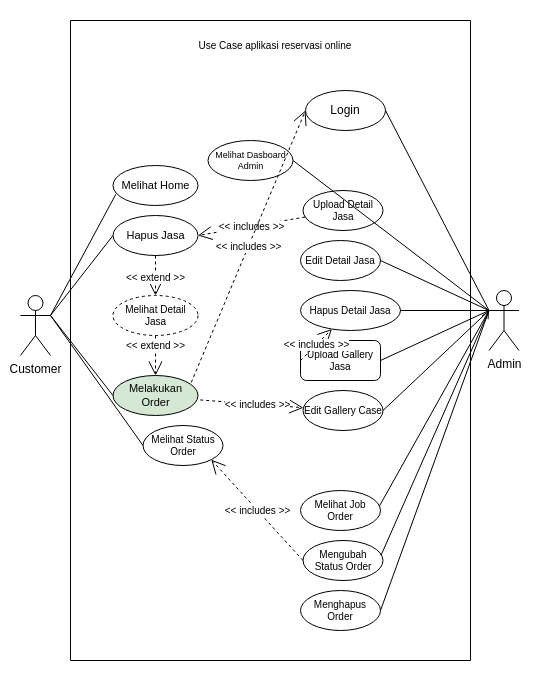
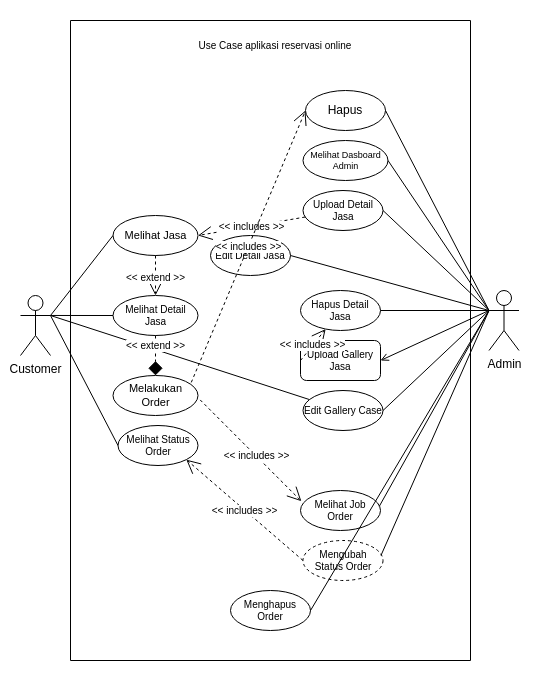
node "Login": label "Login" -> "Hapus"
node "Melihat Dasboard Admin": moved (251, 161) -> (346, 161)
node "Melihat Home": removed
edge "Melihat Home" -- "Customer": removed
node "Hapus Jasa": label "Hapus Jasa" -> "Melihat Jasa"
edge "Upload Detail Jasa" -- "Admin": added
node "Edit Detail Jasa": moved (341, 261) -> (251, 256)
node "Hapus Detail Jasa": size 100x40 -> 80x40
edge "Melihat Detail Jasa" -- "Customer": added
node "Melihat Detail Jasa": style dashed -> solid
edge "Admin" -- "Upload Gallery Jasa": arrowhead none -> open
edge "Melihat Detail Jasa" -> "Melakukan Order": arrowhead open -> diamond
edge "Customer" -- "Melakukan Order": now "Customer" -- "Edit Gallery Case"
edge "Melihat Job Order" -> "Admin": arrowhead open -> none
node "Melakukan Order": fillcolor #d5e8d4 -> #ffffff
edge "Melakukan Order" -> "Edit Gallery Case": now "Melakukan Order" -> "Melihat Job Order"
node "Melihat Status Order": moved (183, 446) -> (158, 446)
node "Mengubah Status Order": style solid -> dashed
node "Menghapus Order": moved (341, 611) -> (271, 611)
